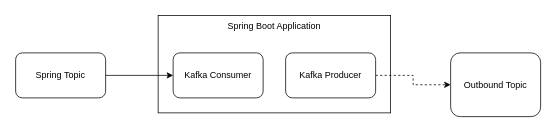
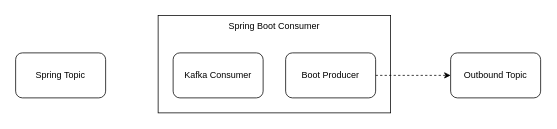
node "Spring Boot Application": label "Spring Boot Application" -> "Spring Boot Consumer"
edge "Spring Topic" -> "Kafka Consumer": removed
node "Kafka Producer": label "Kafka Producer" -> "Boot Producer"
node "Outbound Topic": size 90x64 -> 90x45
